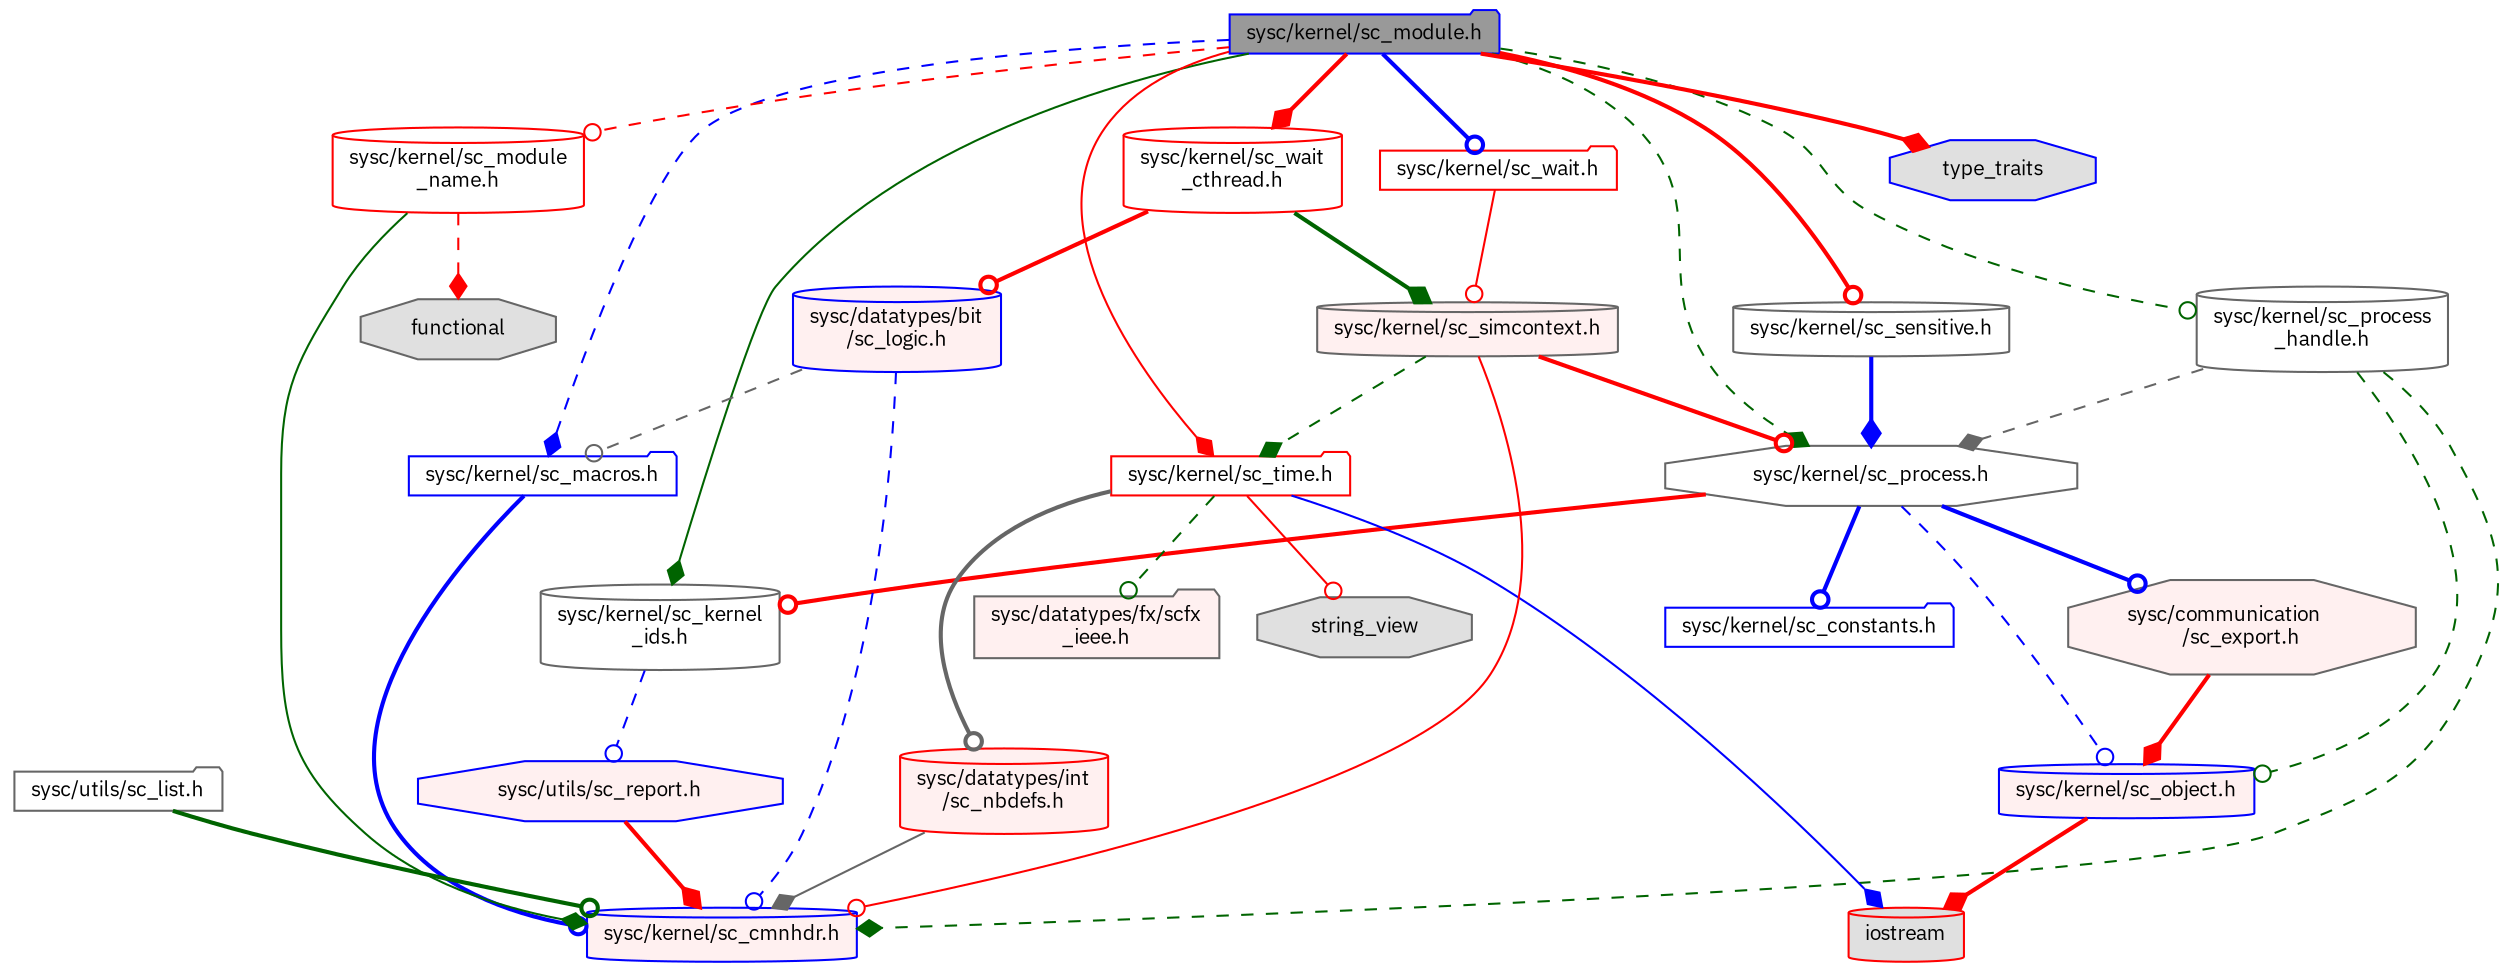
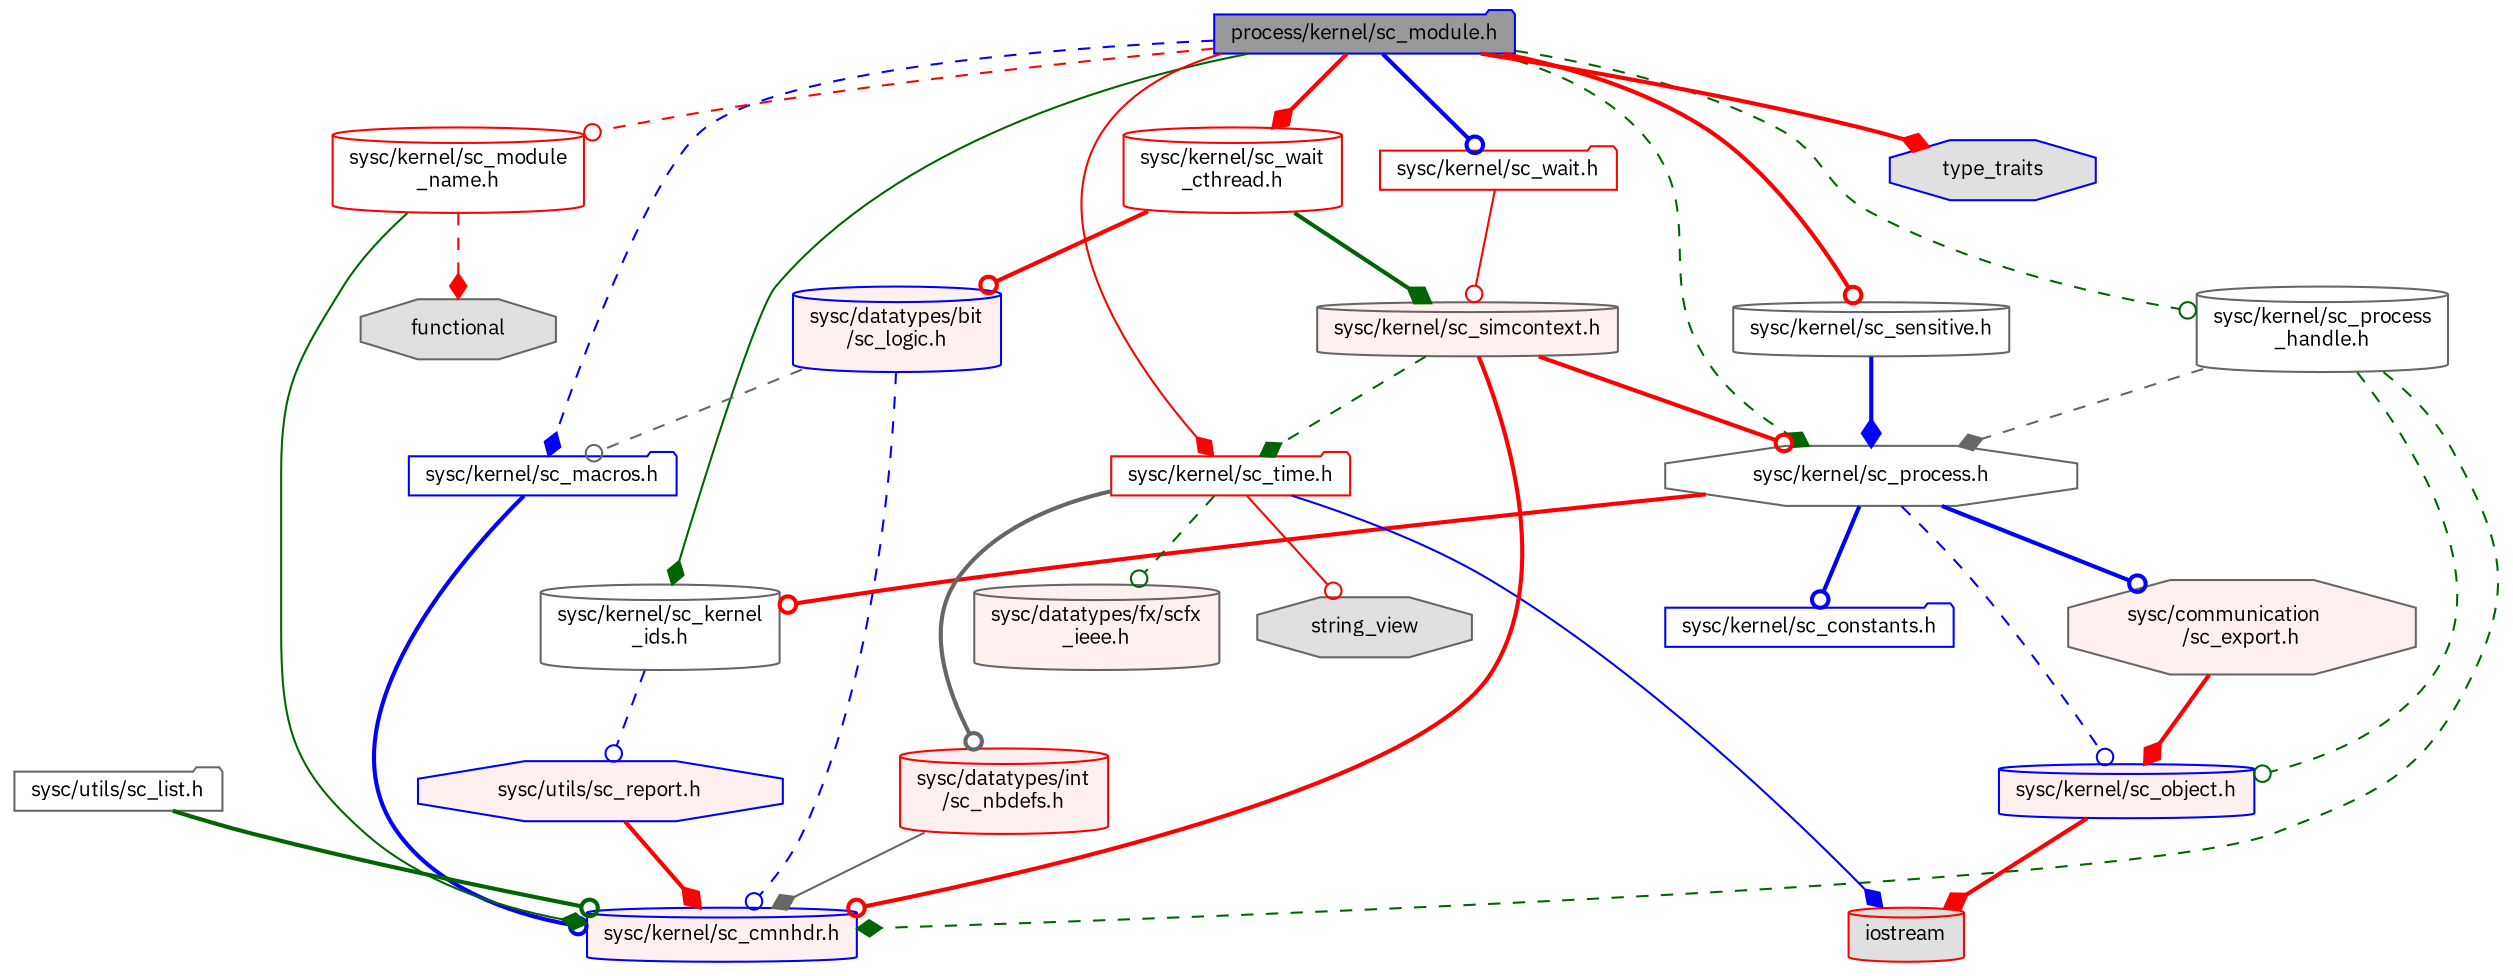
node "sysc/kernel/sc_module.h": label "sysc/kernel/sc_module.h" -> "process/kernel/sc_module.h"
node "sysc/datatypes/fx/scfx _ieee.h": shape folder -> cylinder
edge "sysc/kernel/sc_simcontext.h" -> "sysc/kernel/sc_cmnhdr.h": style solid -> bold
